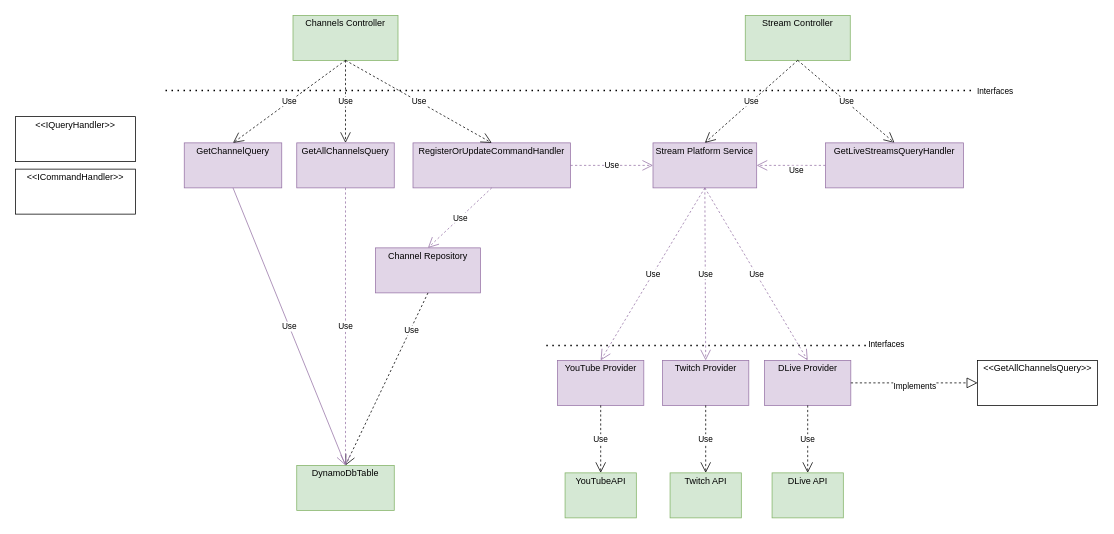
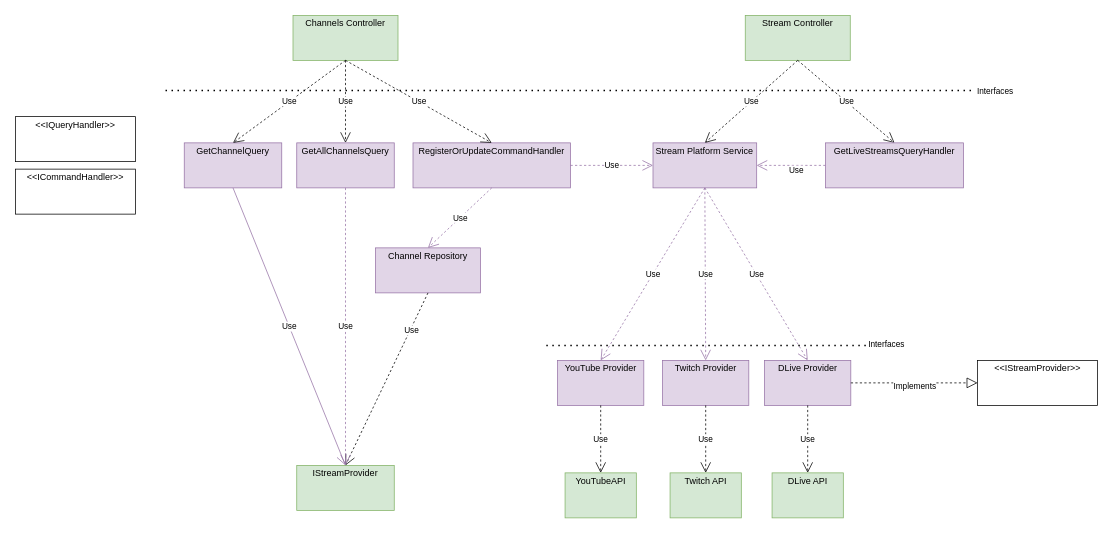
node "<<GetAllChannelsQuery>>": label "<<GetAllChannelsQuery>>" -> "<<IStreamProvider>>"
node "DynamoDbTable": label "DynamoDbTable" -> "IStreamProvider"
